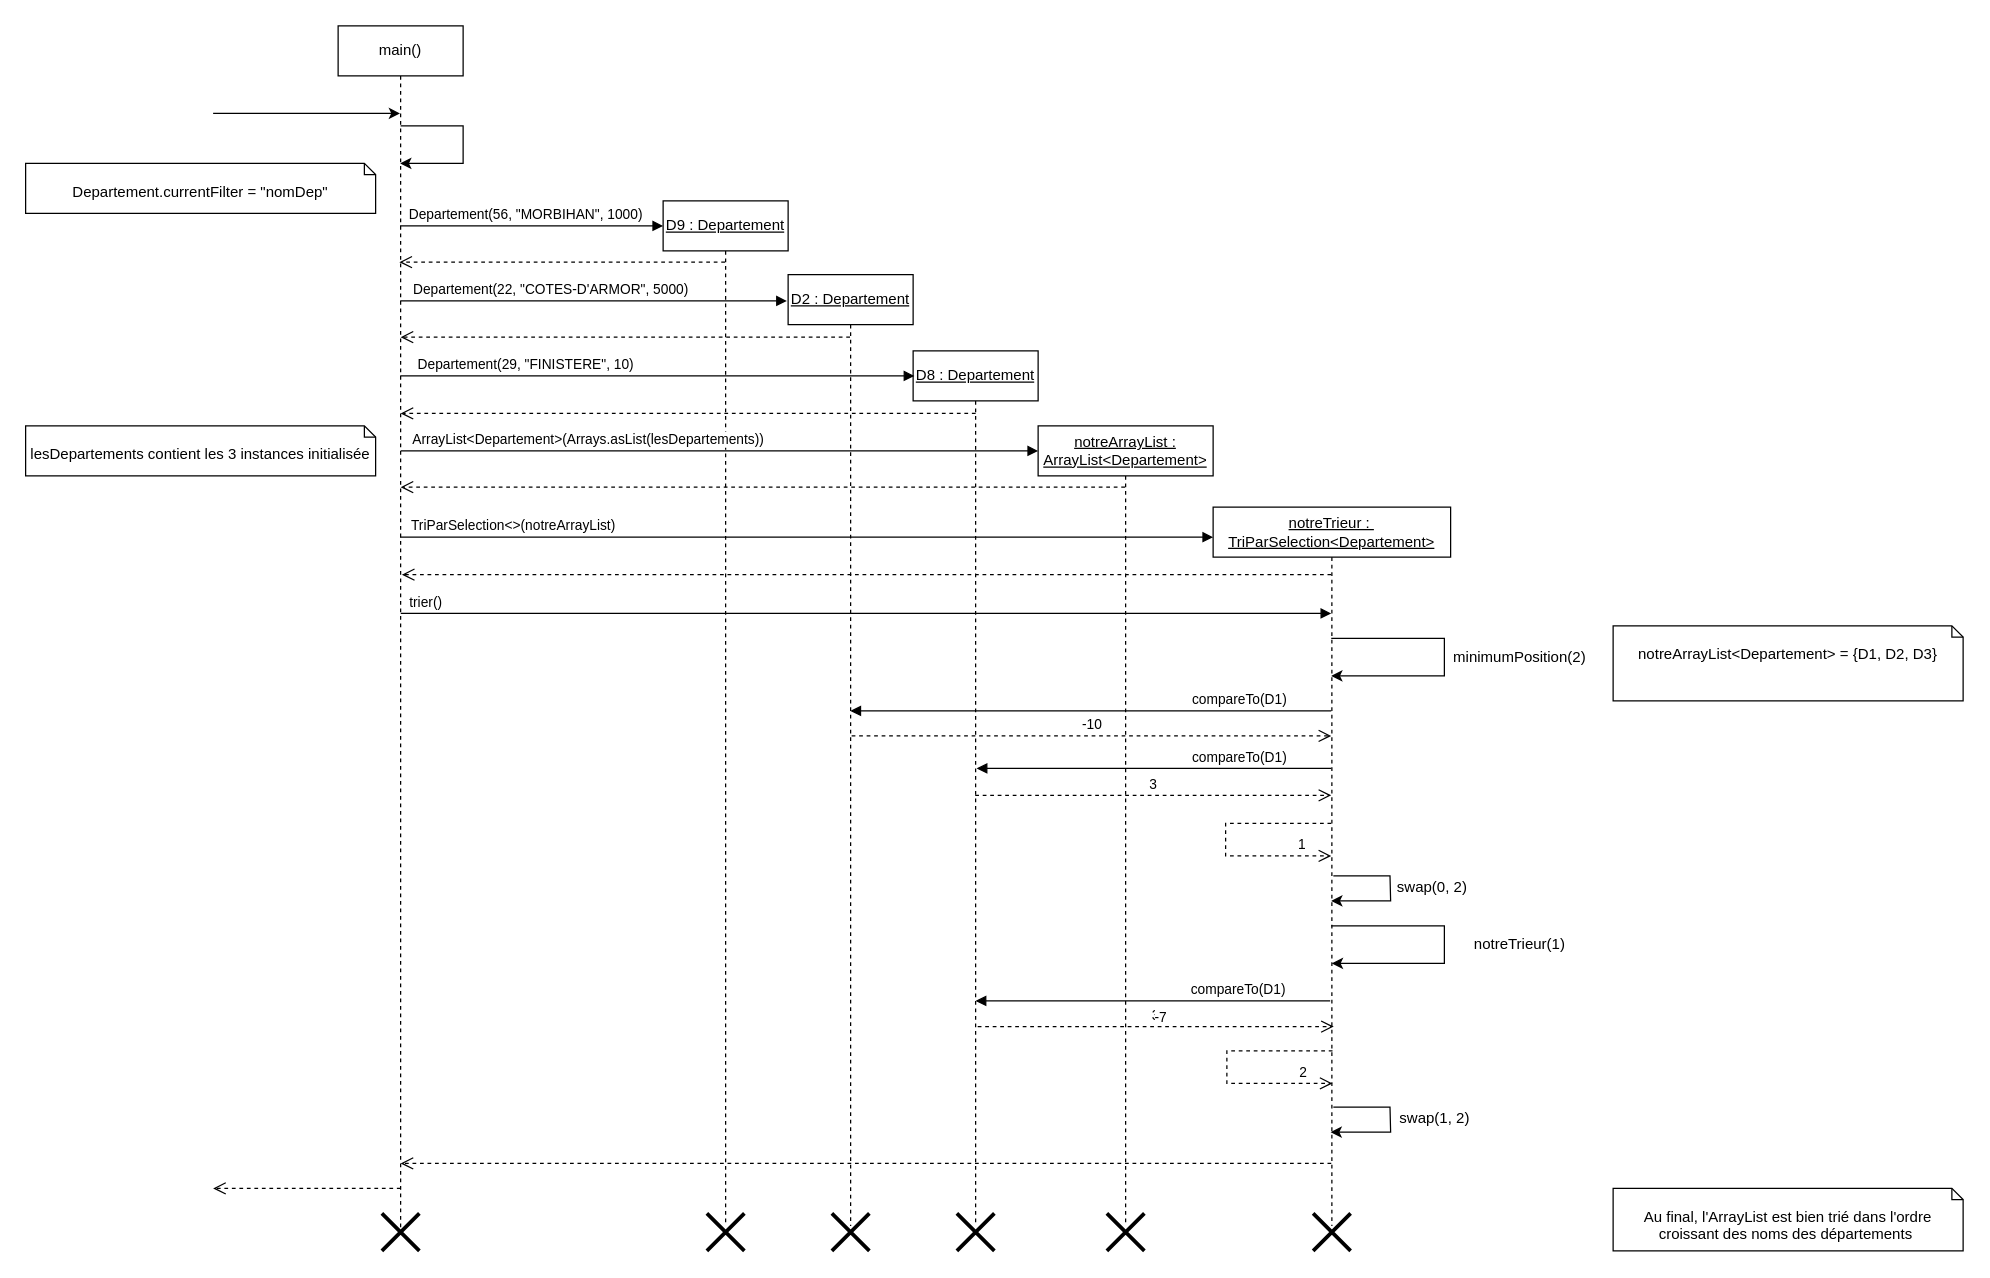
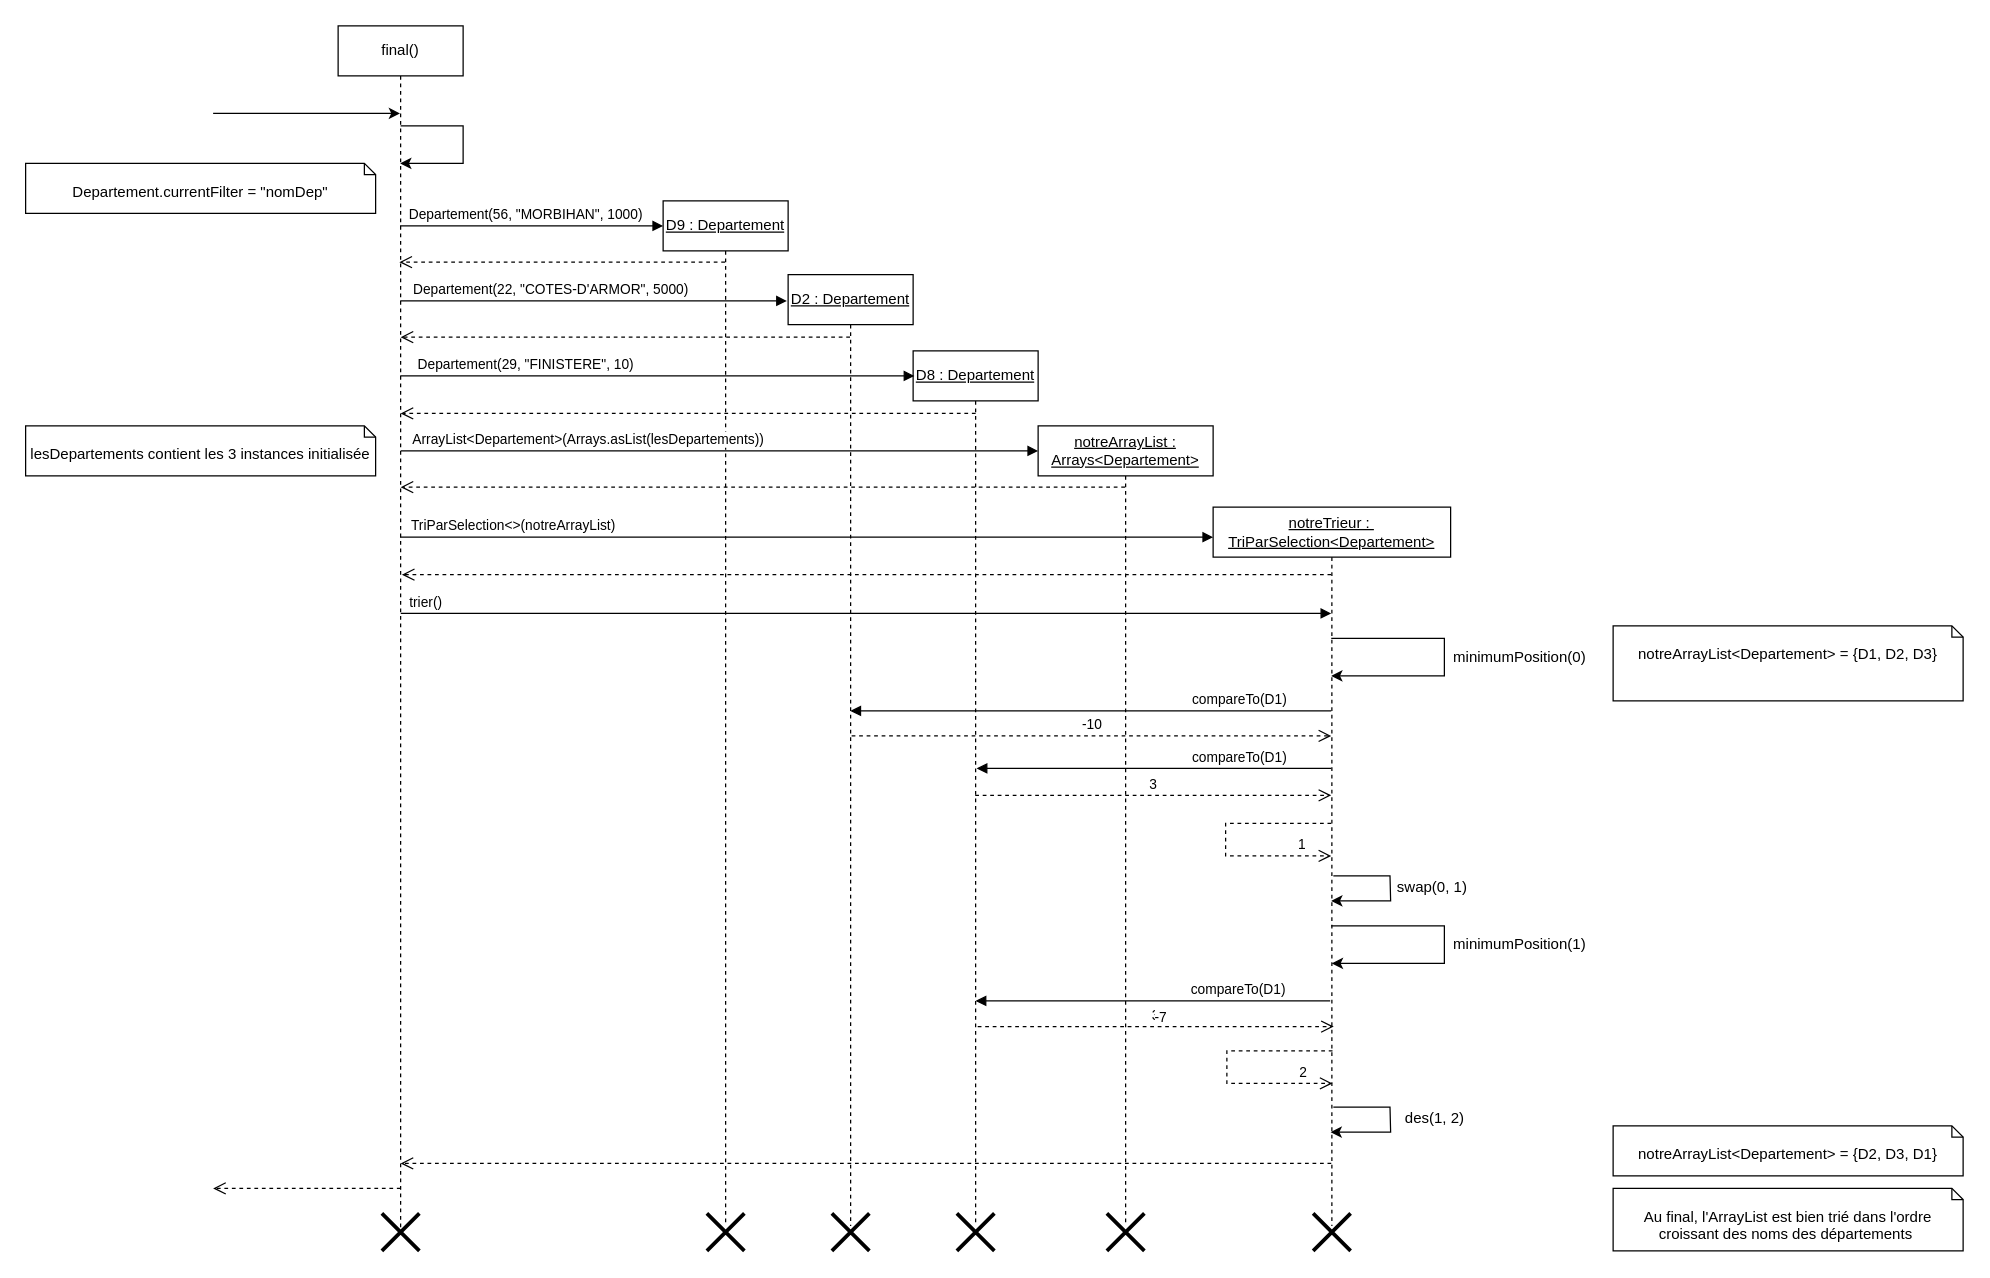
node "main()": label "main()" -> "final()"
node "notreArrayList : ArrayList<Departement>": label "notreArrayList : ArrayList<Departement>" -> "notreArrayList : Arrays<Departement>"
node "minimumPosition(2)": label "minimumPosition(2)" -> "minimumPosition(0)"
node "swap(0, 2)": label "swap(0, 2)" -> "swap(0, 1)"
node "notreTrieur(1)": label "notreTrieur(1)" -> "minimumPosition(1)"
node "swap(1, 2)": label "swap(1, 2)" -> "des(1, 2)"
node "notreArrayList<Departement> = {D2, D3, D1}": added
